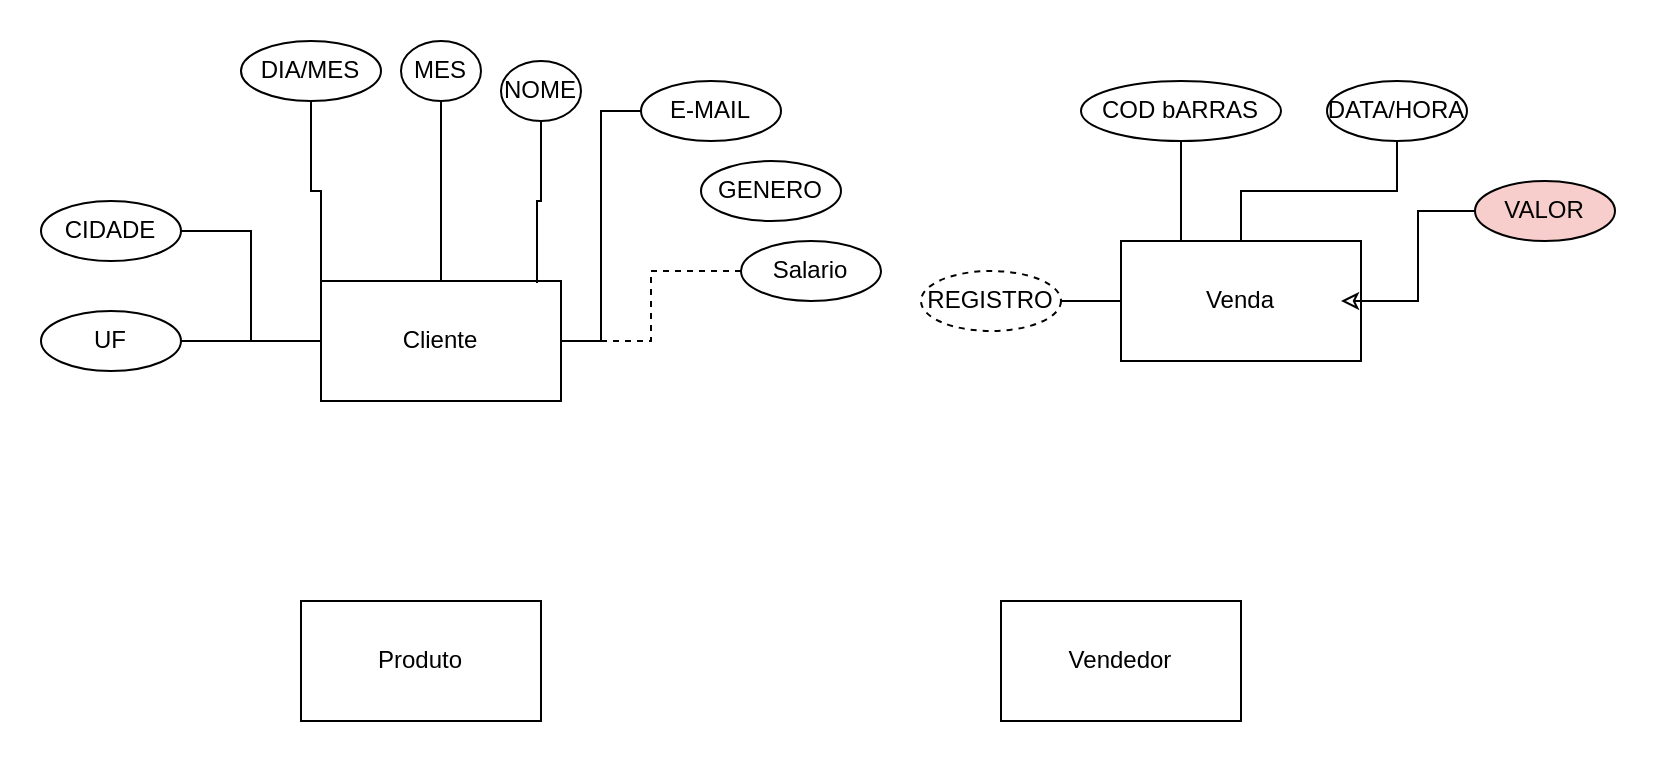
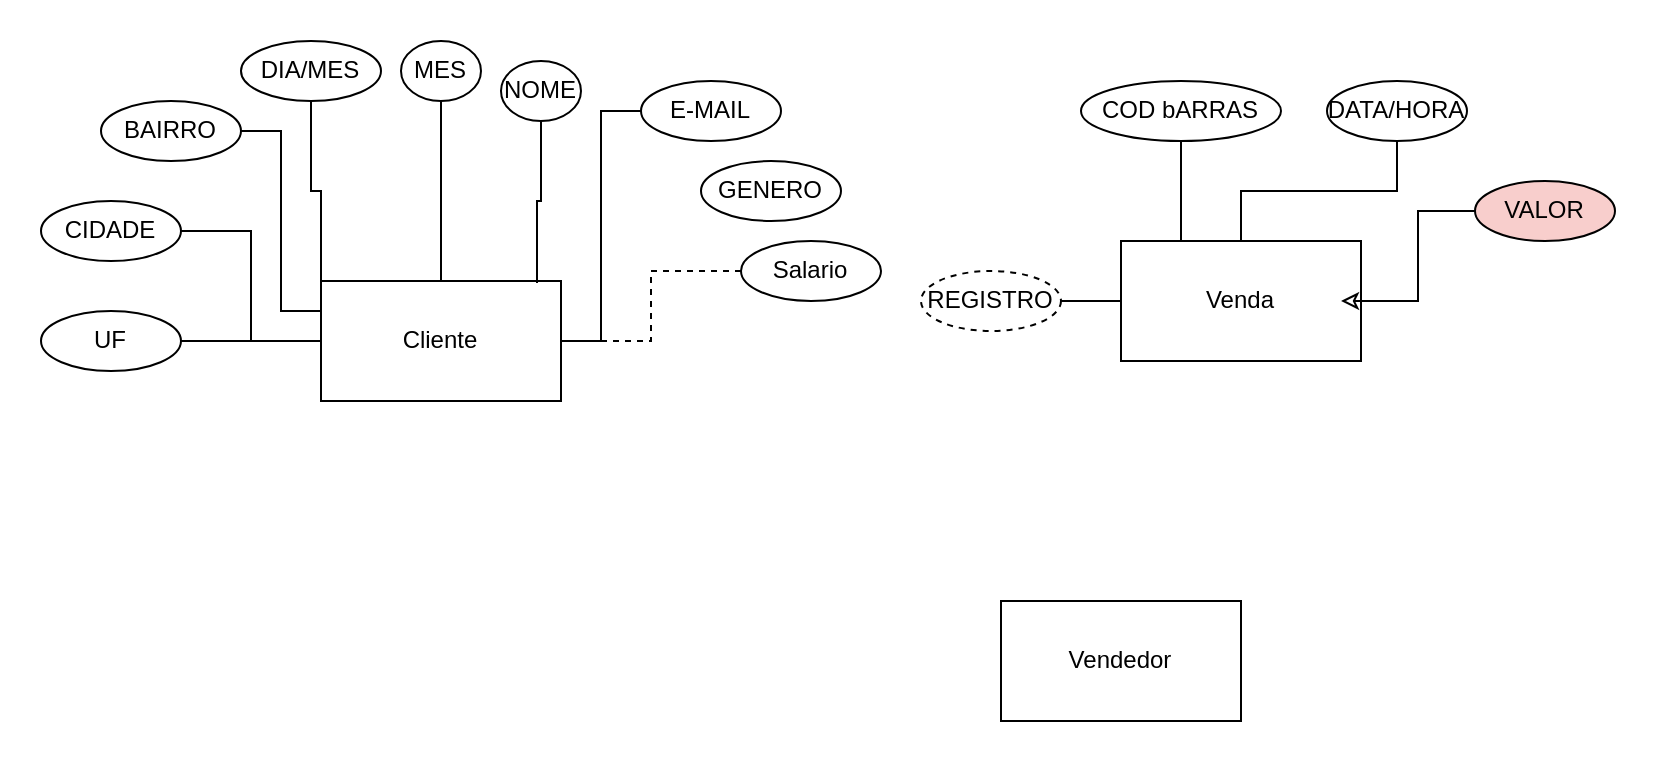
node "BAIRRO": added
edge "BAIRRO" -- "Cliente": added
node "Produto": removed
